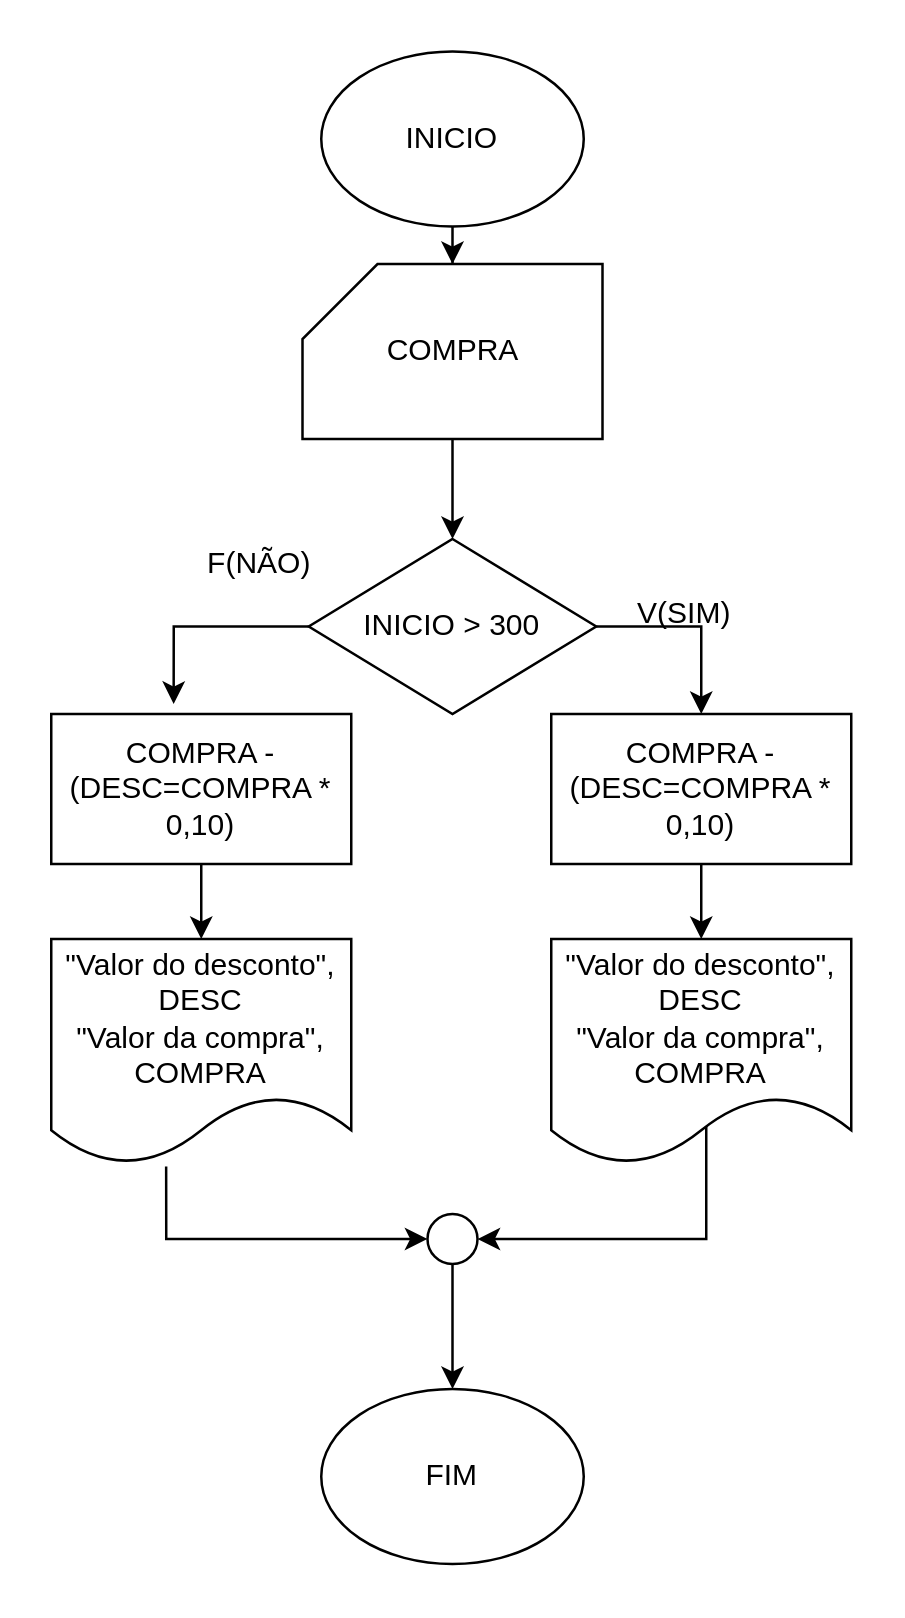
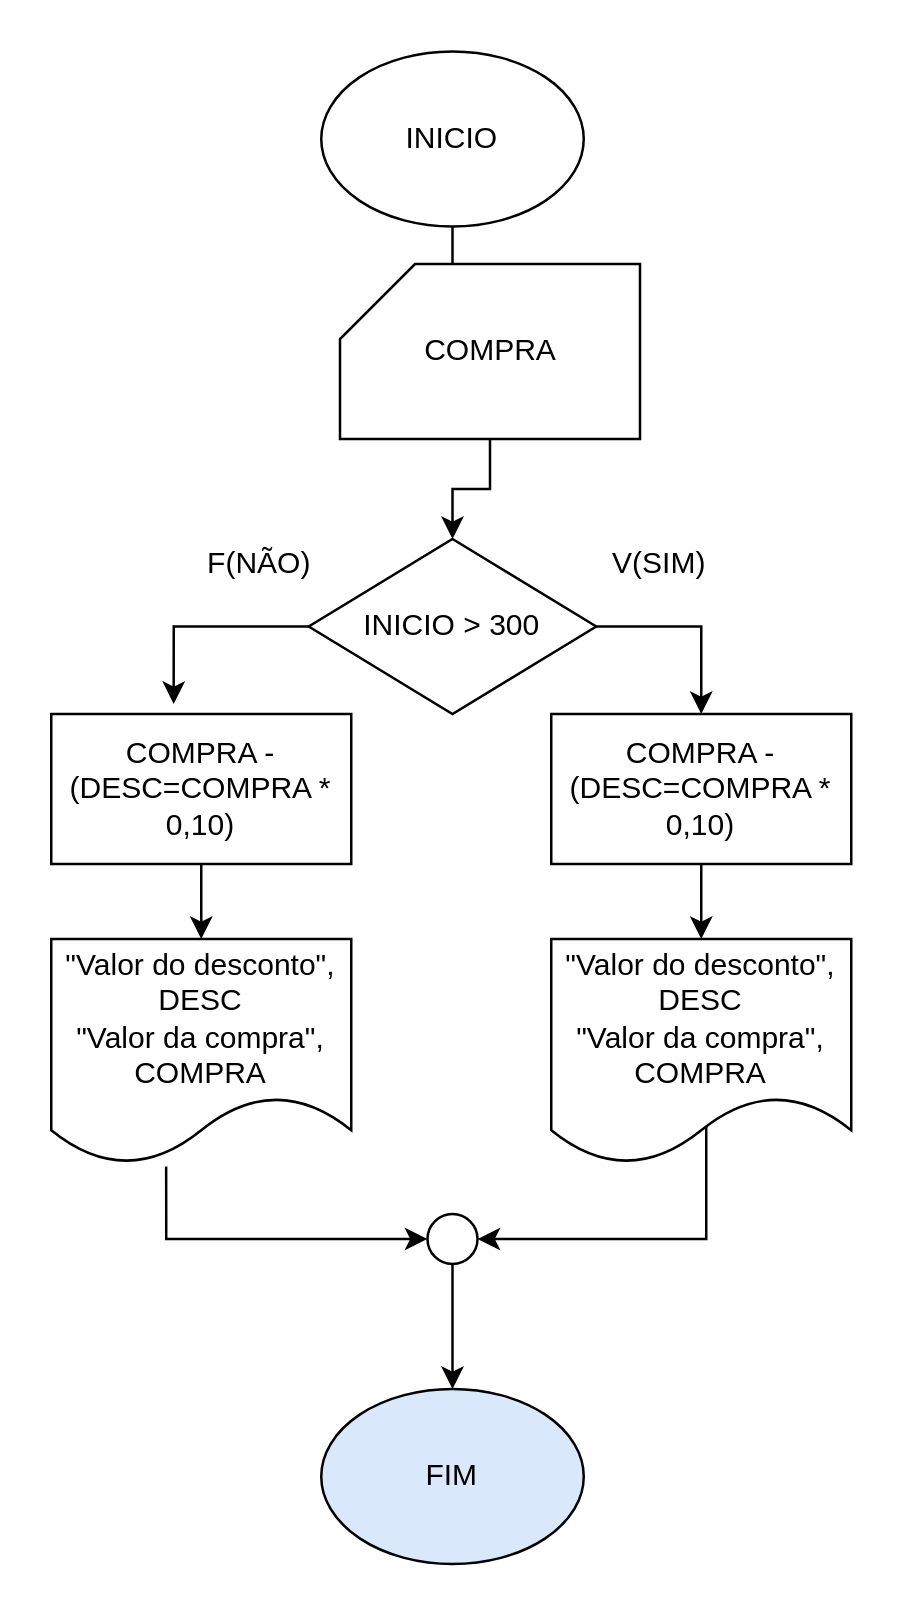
node "COMPRA": moved (453, 351) -> (490, 351)
node "V(SIM)": moved (684, 614) -> (659, 564)
node "FIM": fillcolor #ffffff -> #dae8fc
